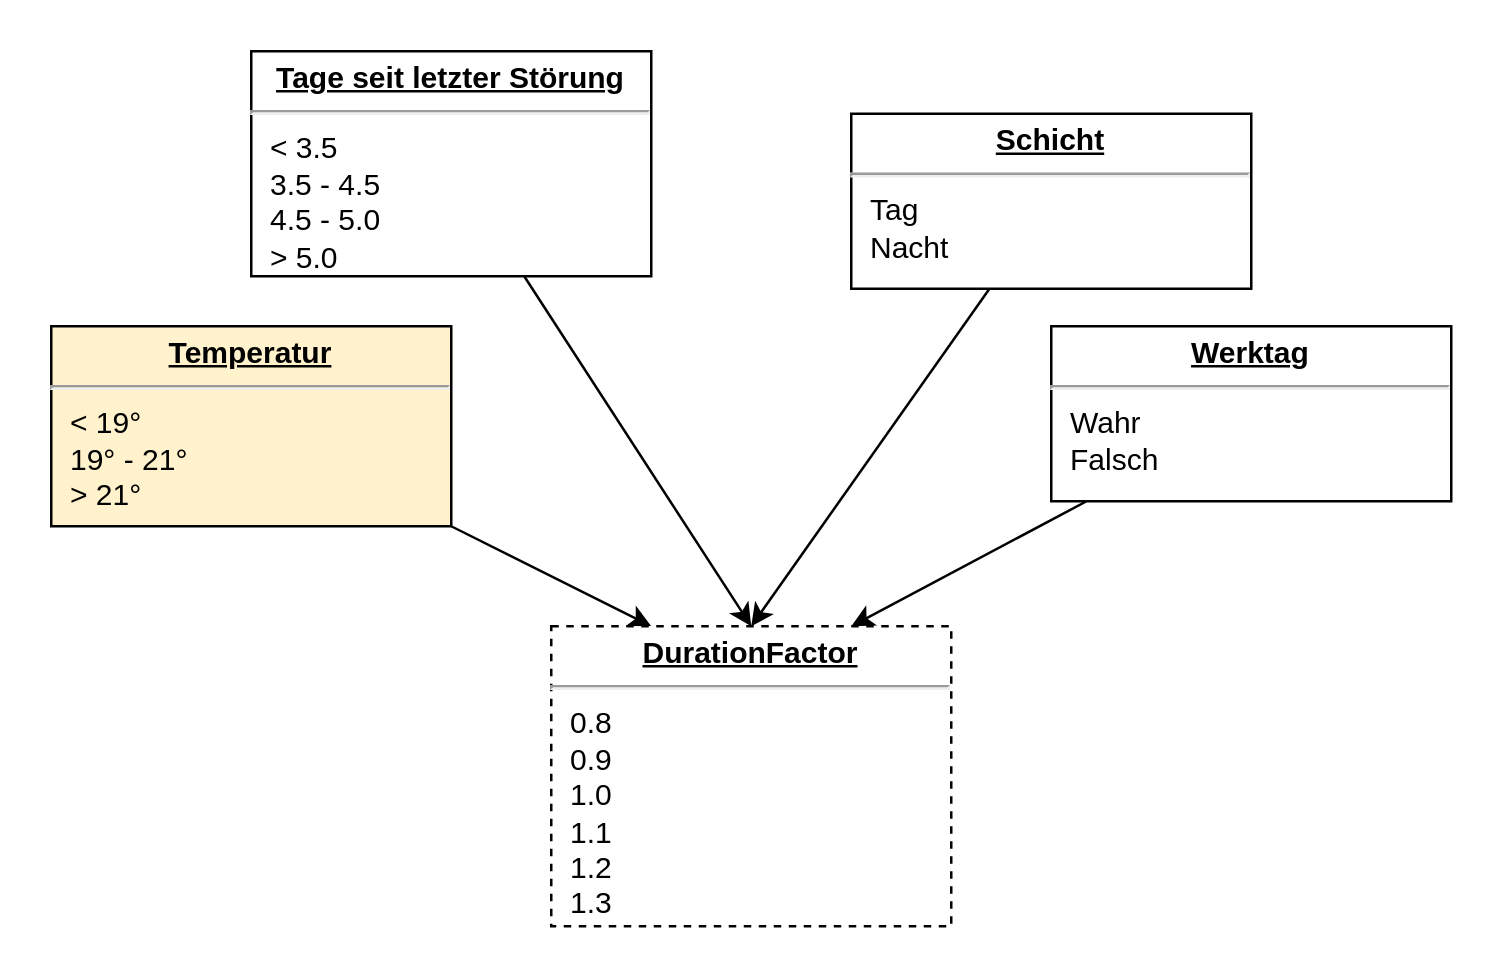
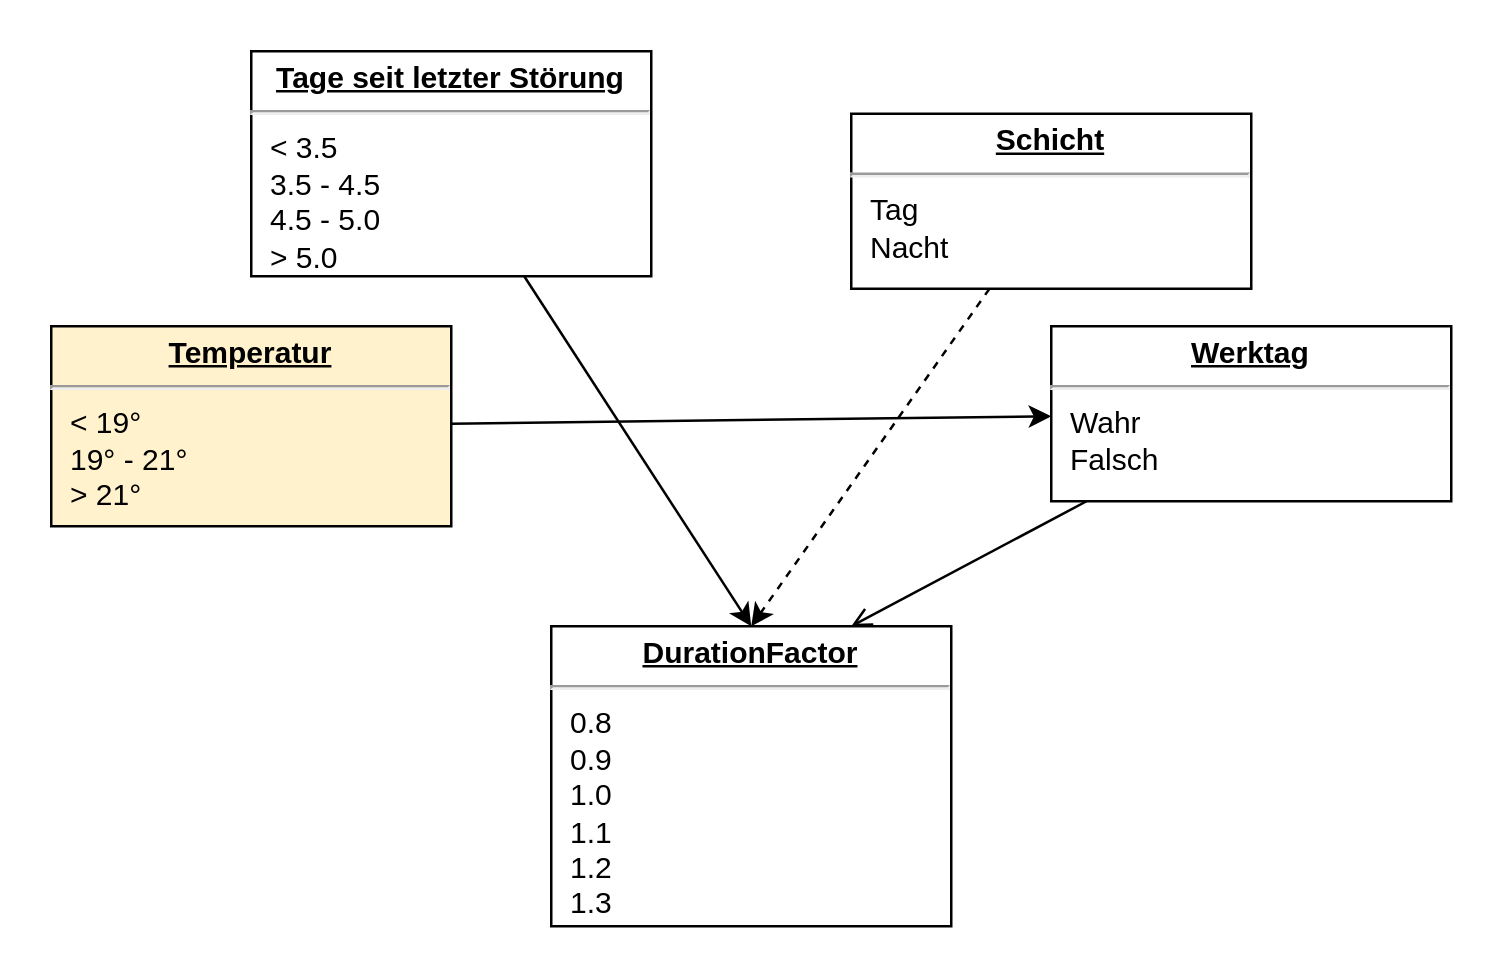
edge "Schicht Tag Nacht" -> "DurationFactor 0.8 0.9 1.0 1.1 1.2 1.3": style solid -> dashed
edge "Temperatur < 19° 19° - 21° > 21°" -> "DurationFactor 0.8 0.9 1.0 1.1 1.2 1.3": now "Temperatur < 19° 19° - 21° > 21°" -> "Werktag Wahr Falsch"
edge "Werktag Wahr Falsch" -> "DurationFactor 0.8 0.9 1.0 1.1 1.2 1.3": arrowhead classic -> open
node "DurationFactor 0.8 0.9 1.0 1.1 1.2 1.3": style dashed -> solid
